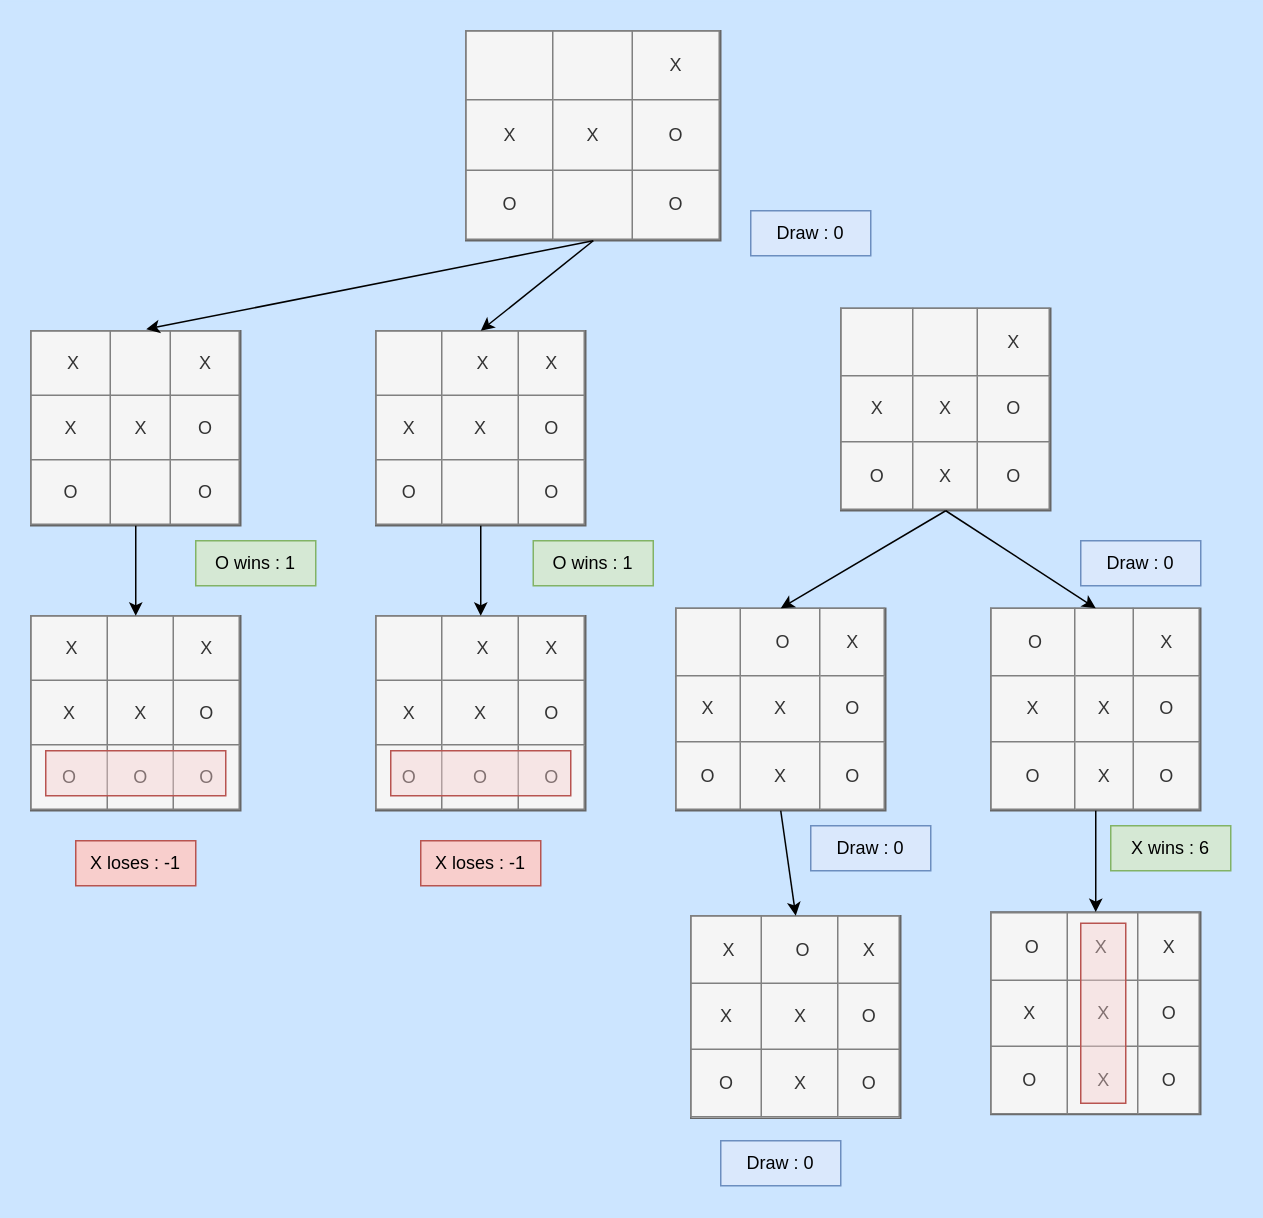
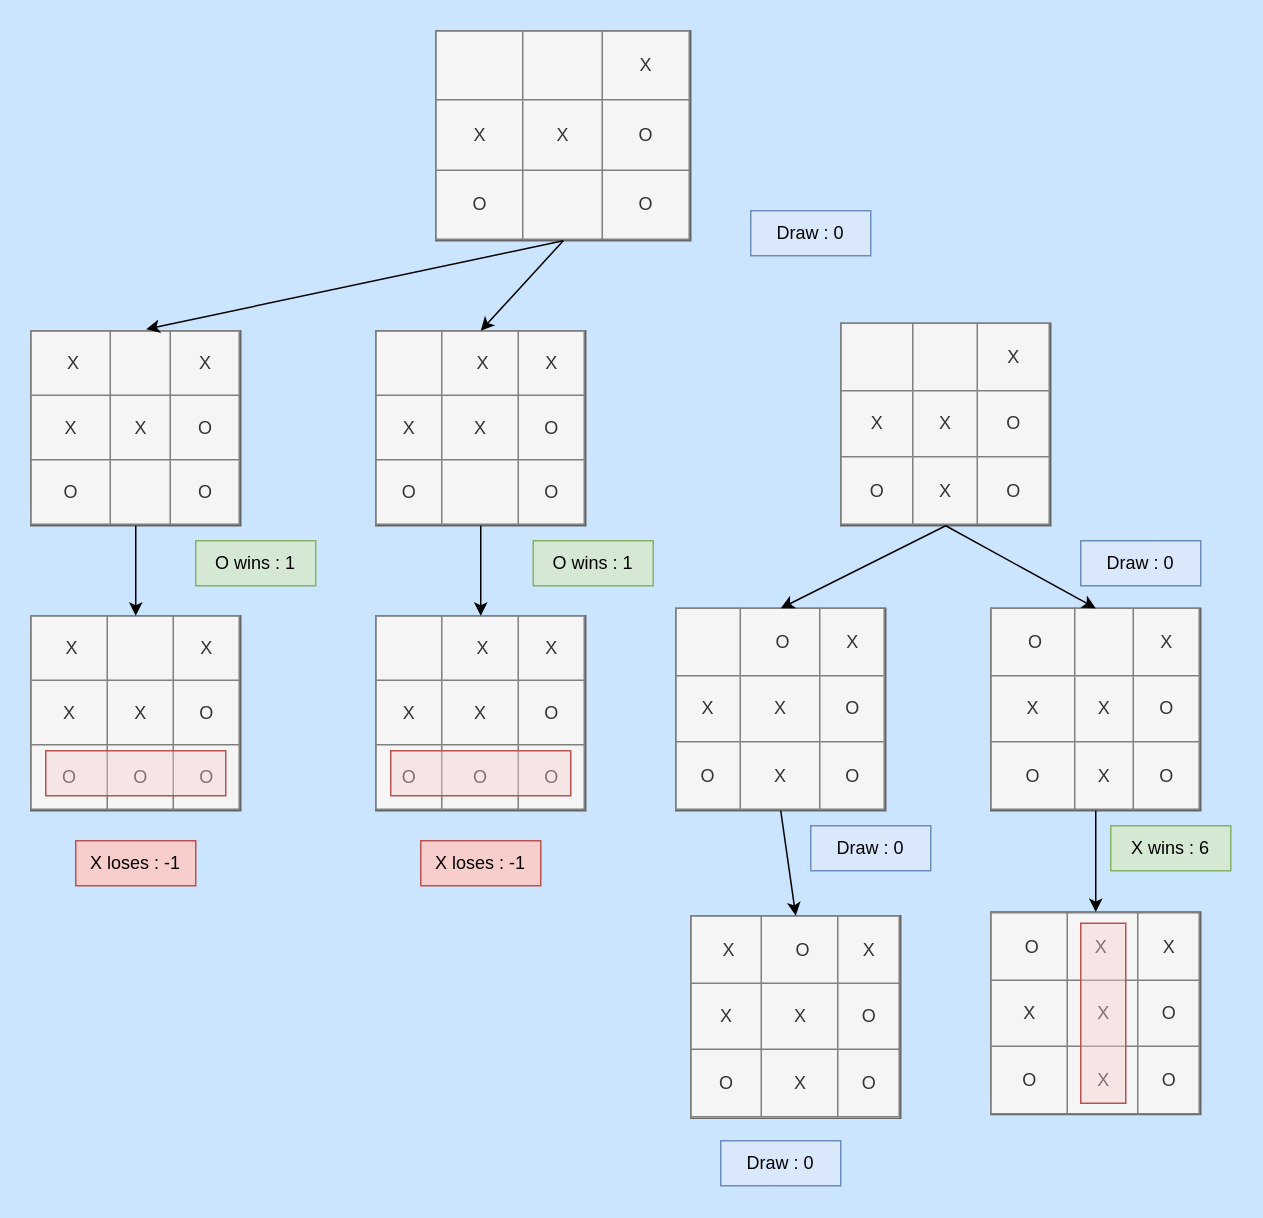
node "X X X O O O": moved (593, 136) -> (563, 136)
node "X X X O O X O": moved (946, 410) -> (946, 425)
